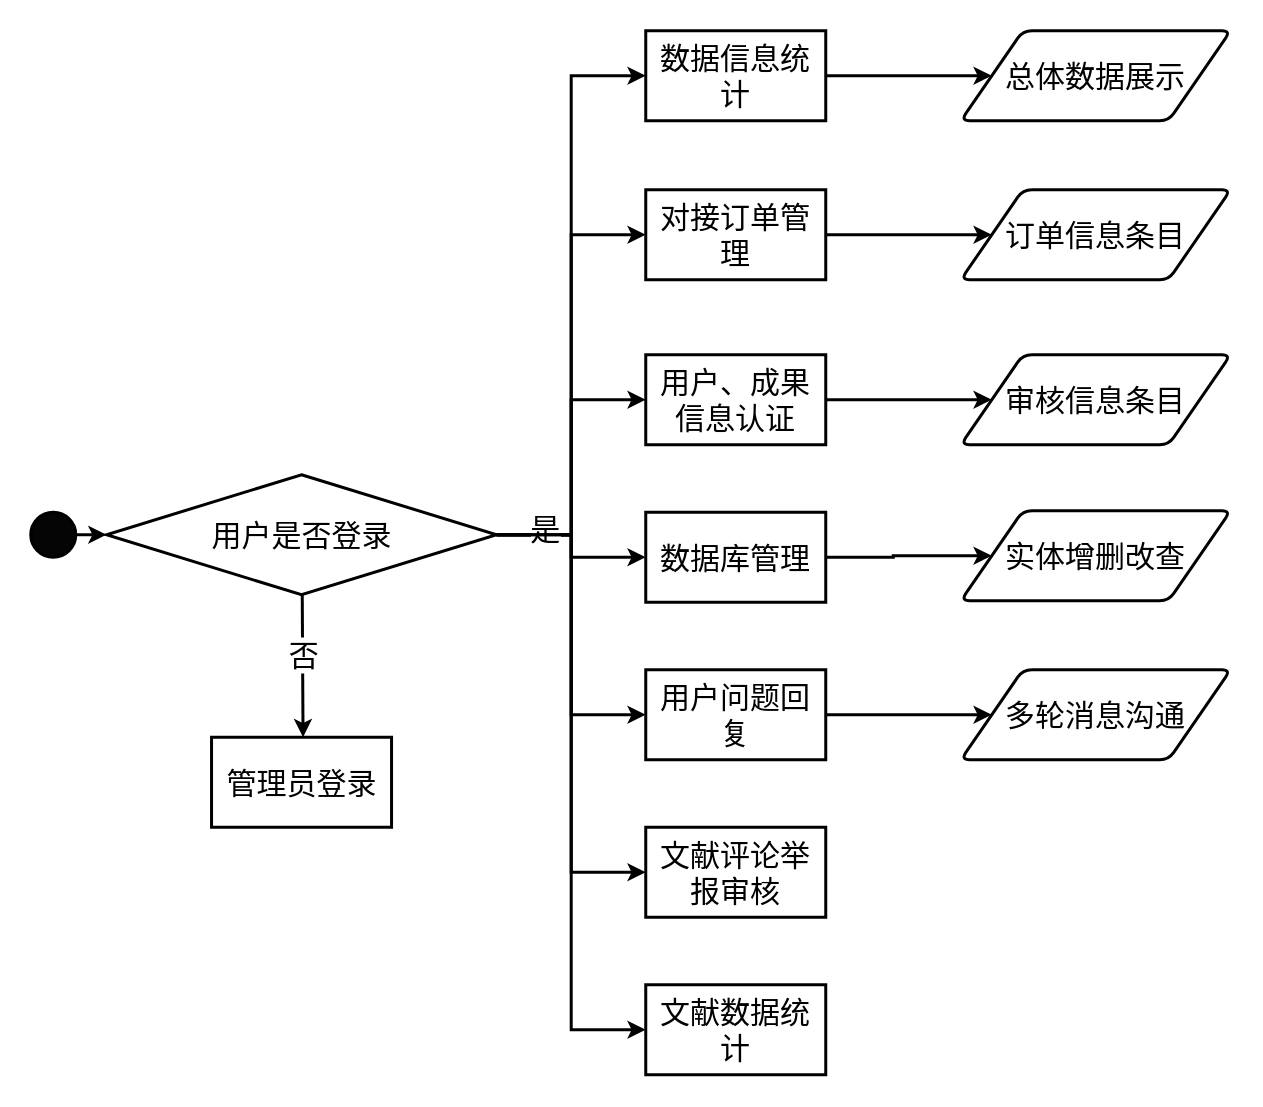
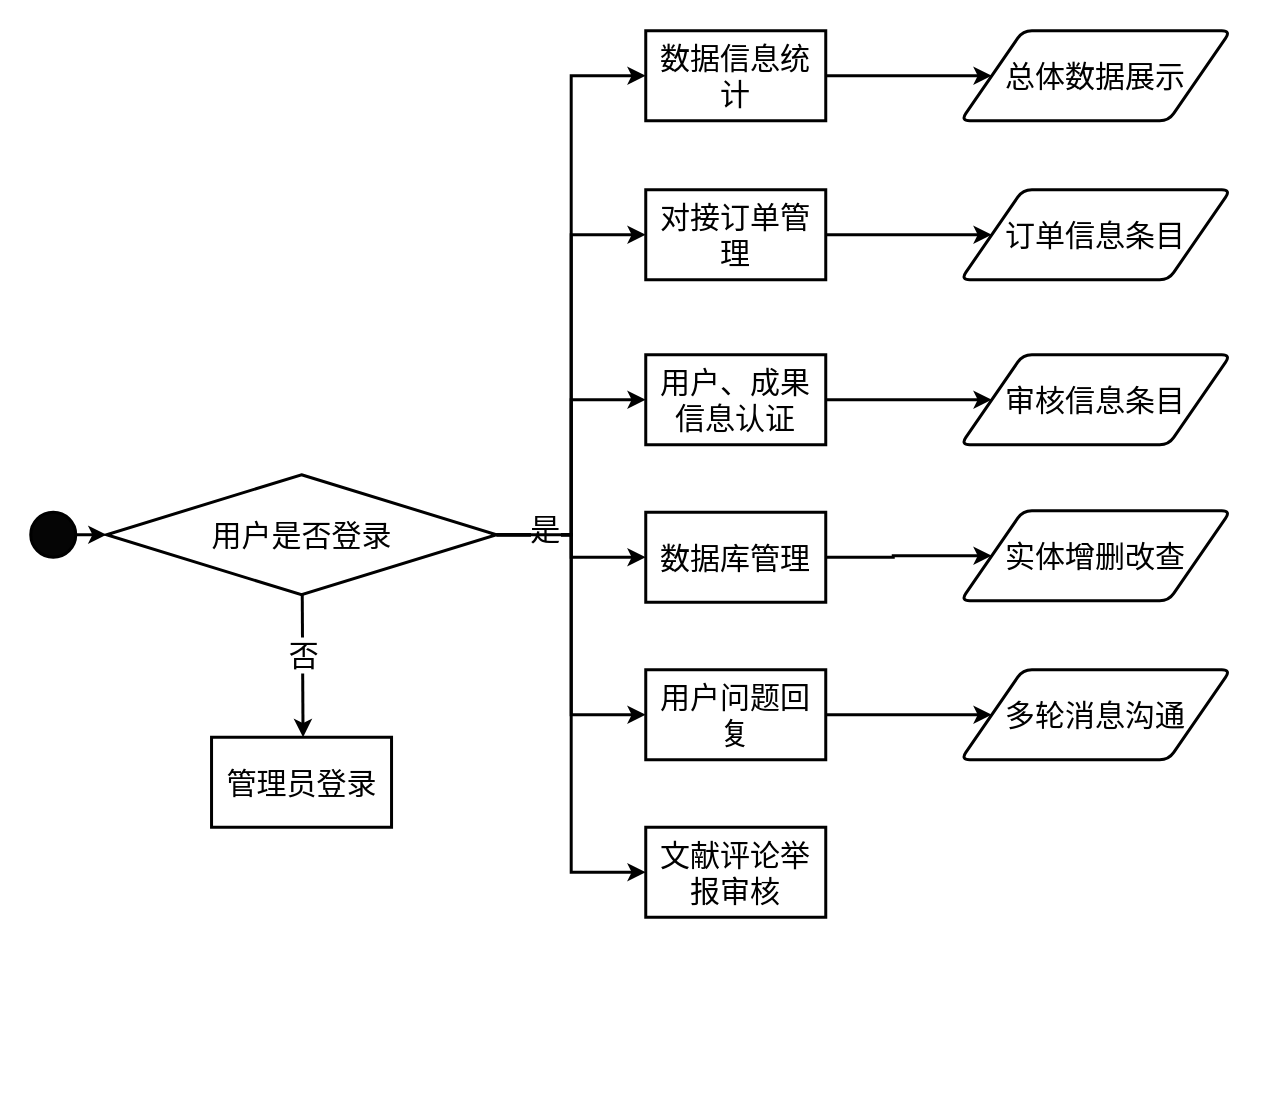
edge "用户是否登录" -> "文献数据统计": removed
node "文献数据统计": removed
